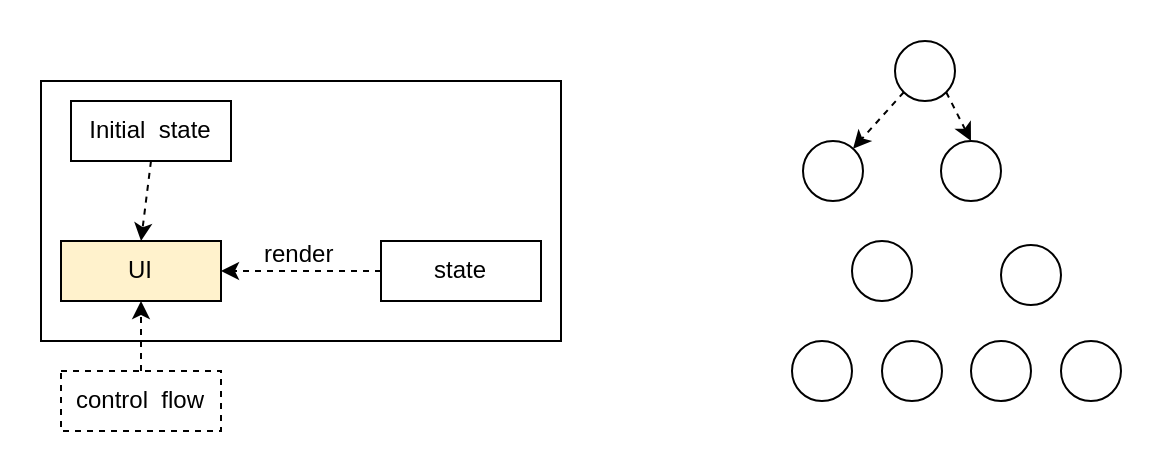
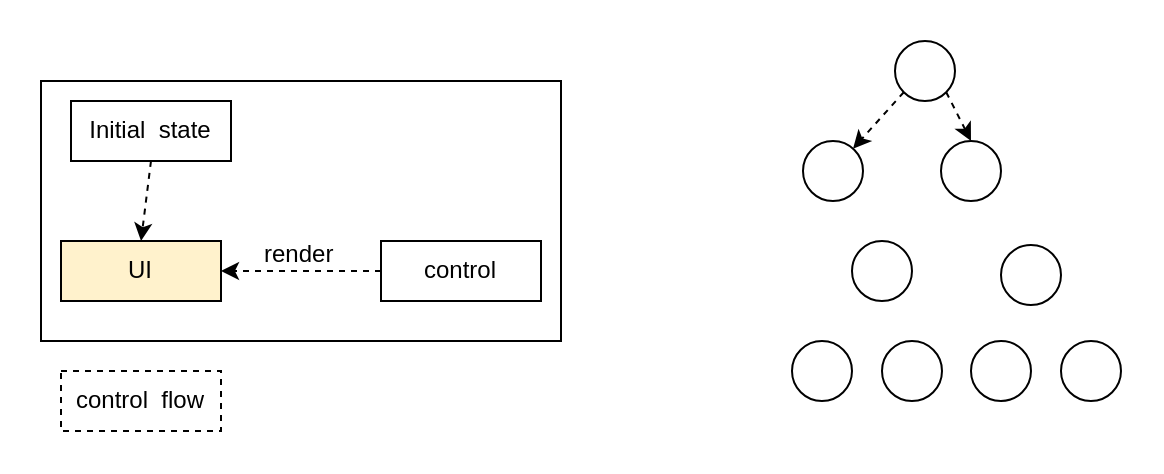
node "state": label "state" -> "control"
edge "control flow" -> "UI": removed
